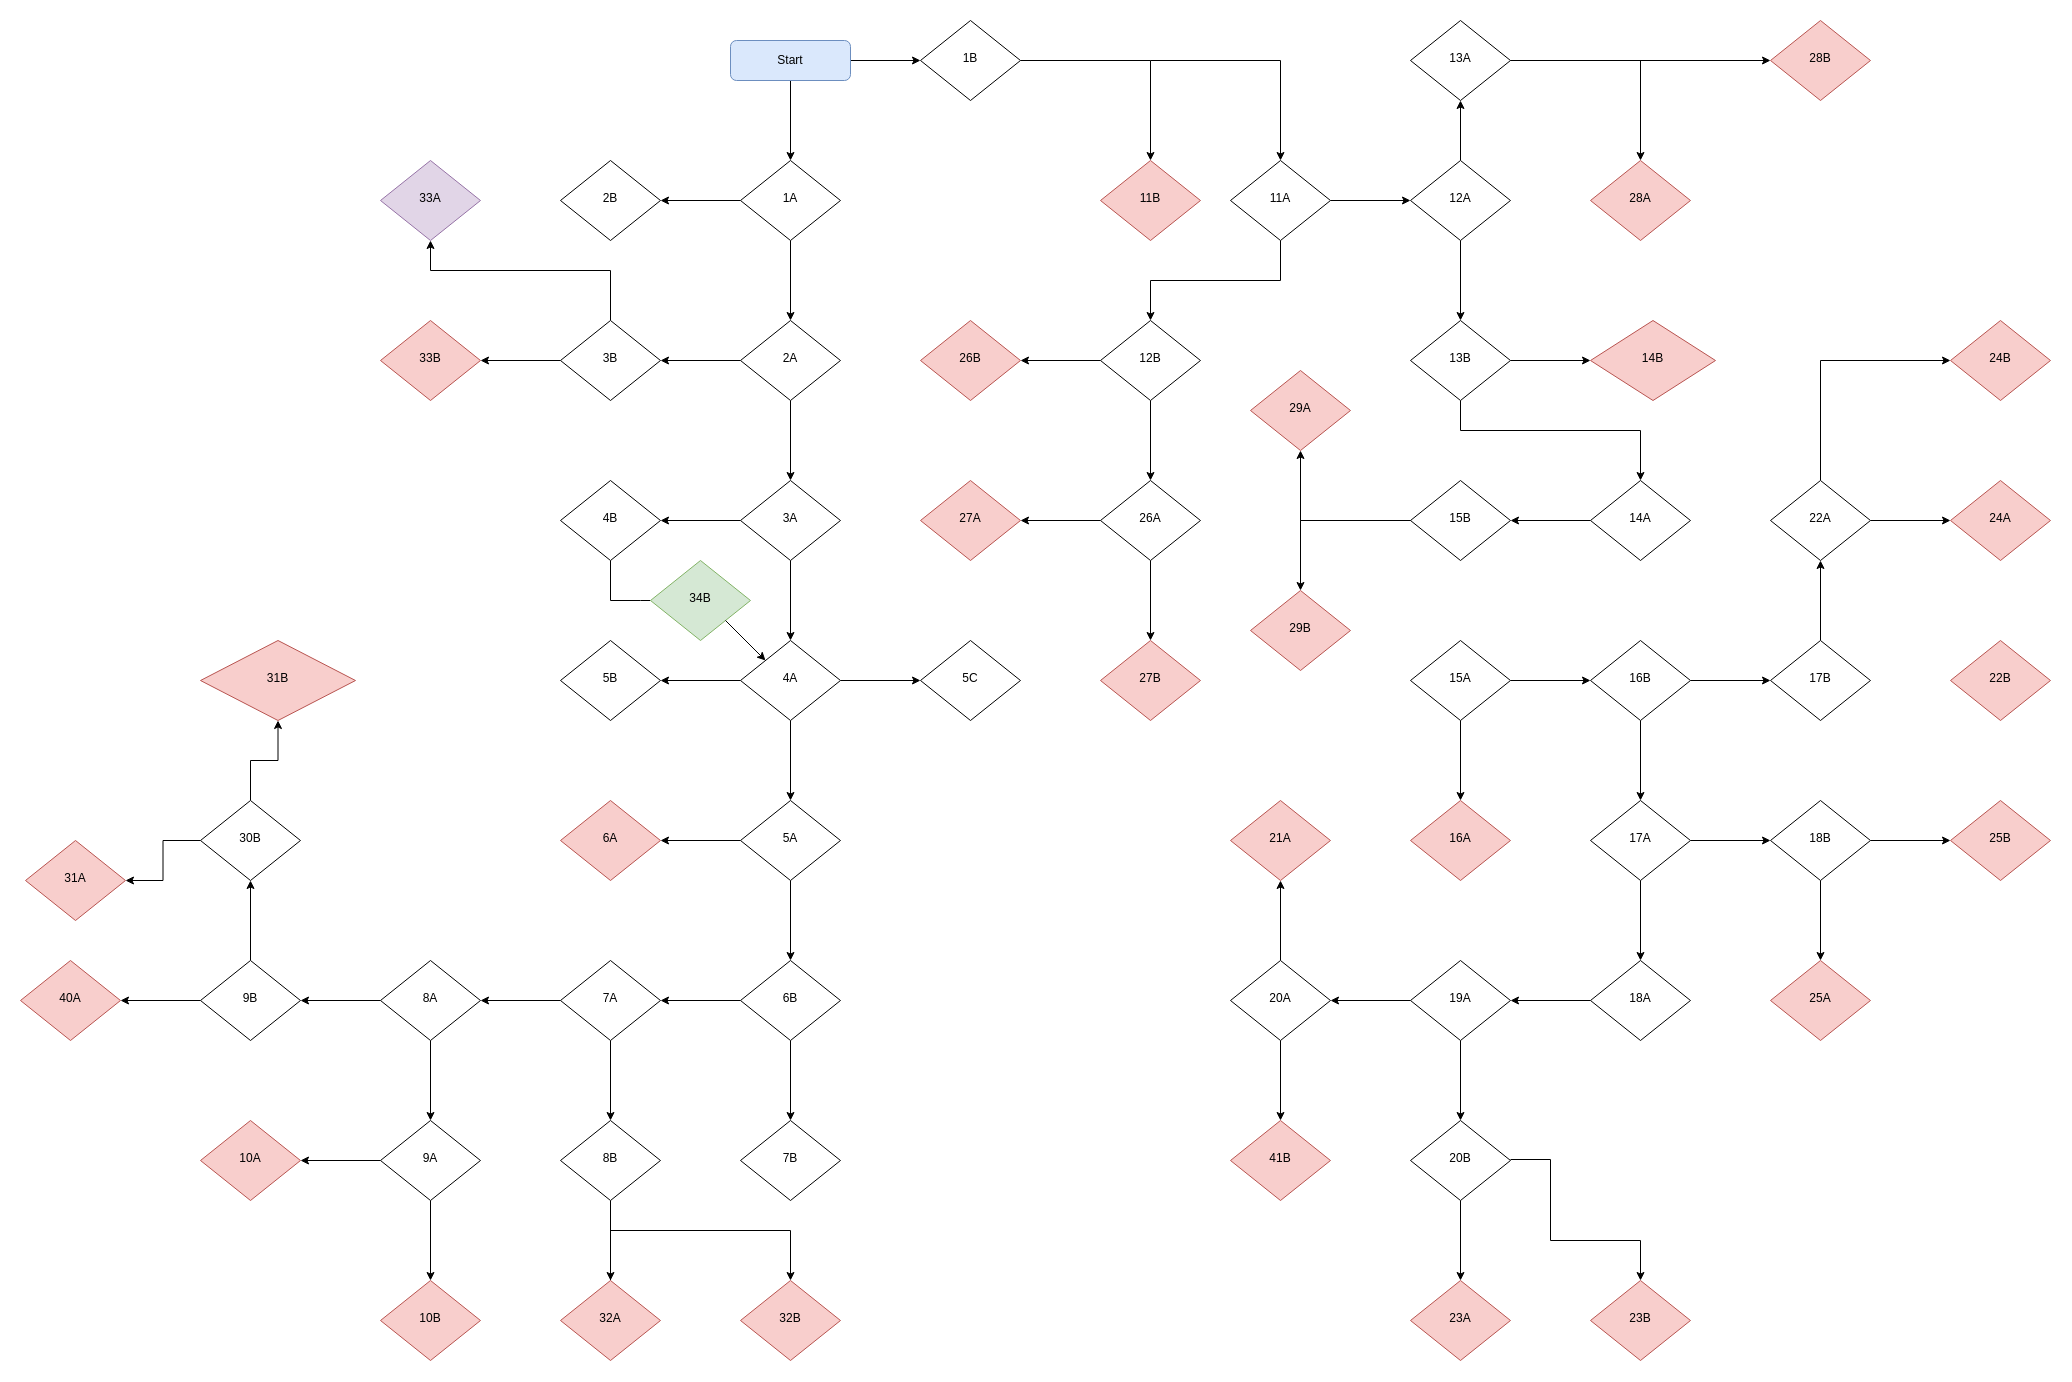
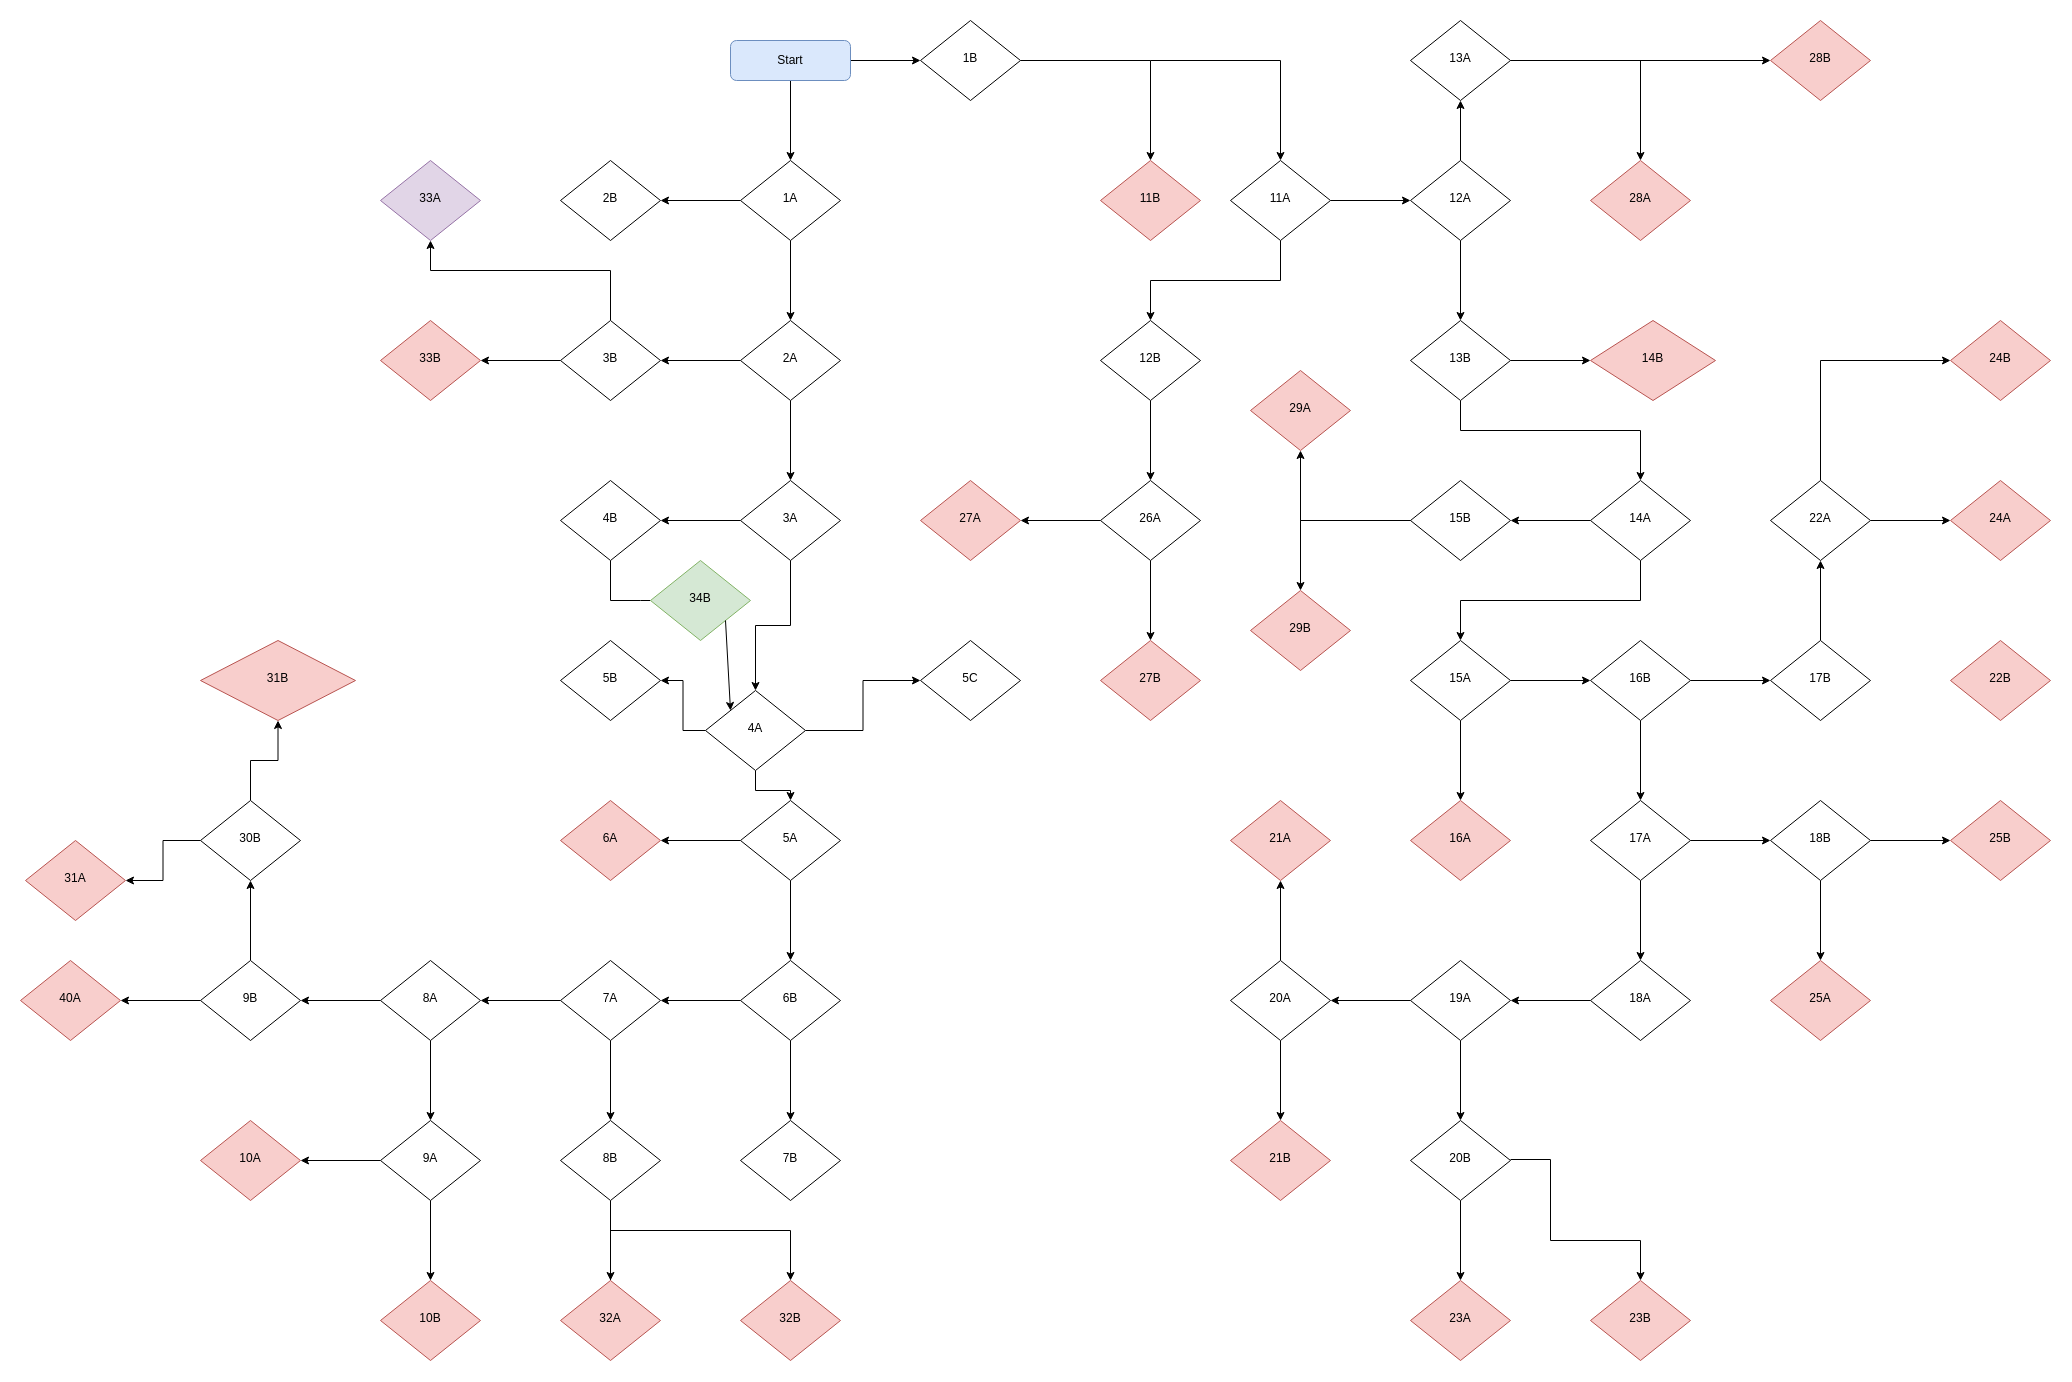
node "26B": removed
edge "12B" -> "26B": removed
edge "14A" -> "15A": added
node "4A": moved (791, 681) -> (756, 731)
node "41B": label "41B" -> "21B"
